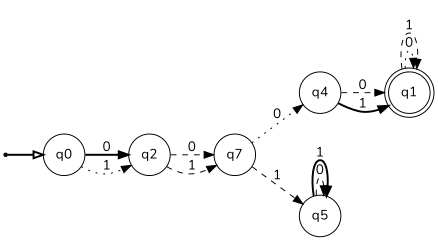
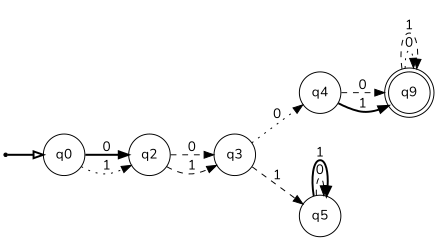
node "q1": label "q1" -> "q9"
node "q7": label "q7" -> "q3"
